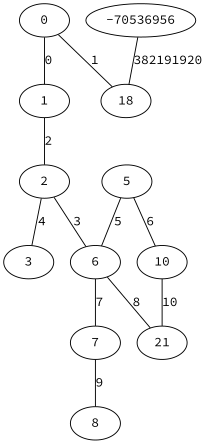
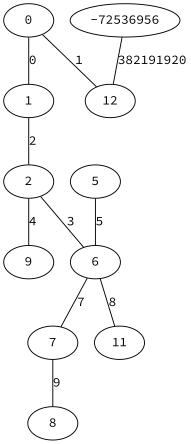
node "-70536956": label "-70536956" -> "-72536956"
node "18": label "18" -> "12"
node "3": label "3" -> "9"
node "10": removed
node "21": label "21" -> "11"
